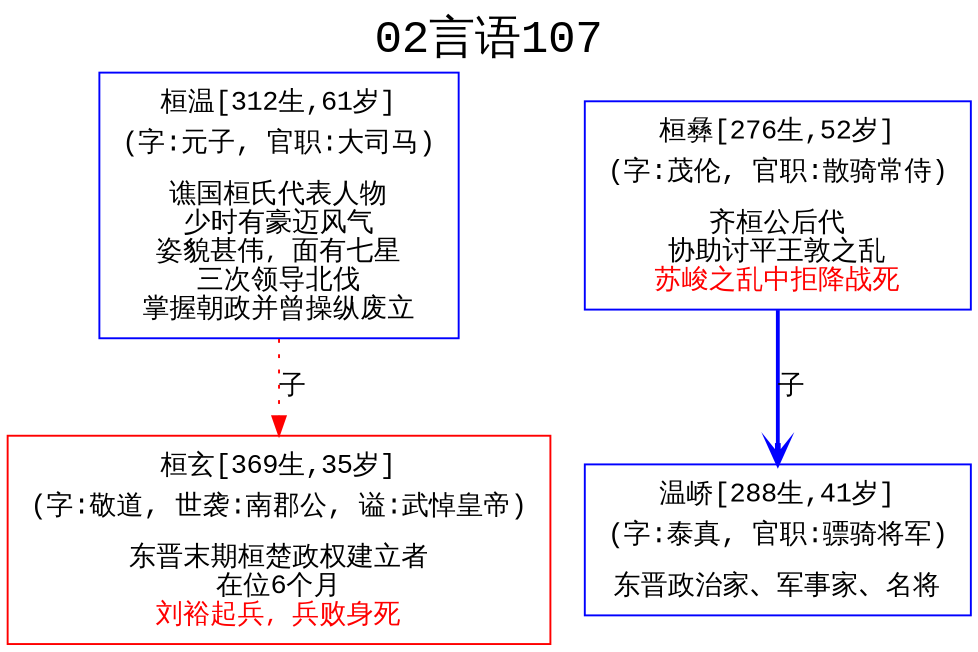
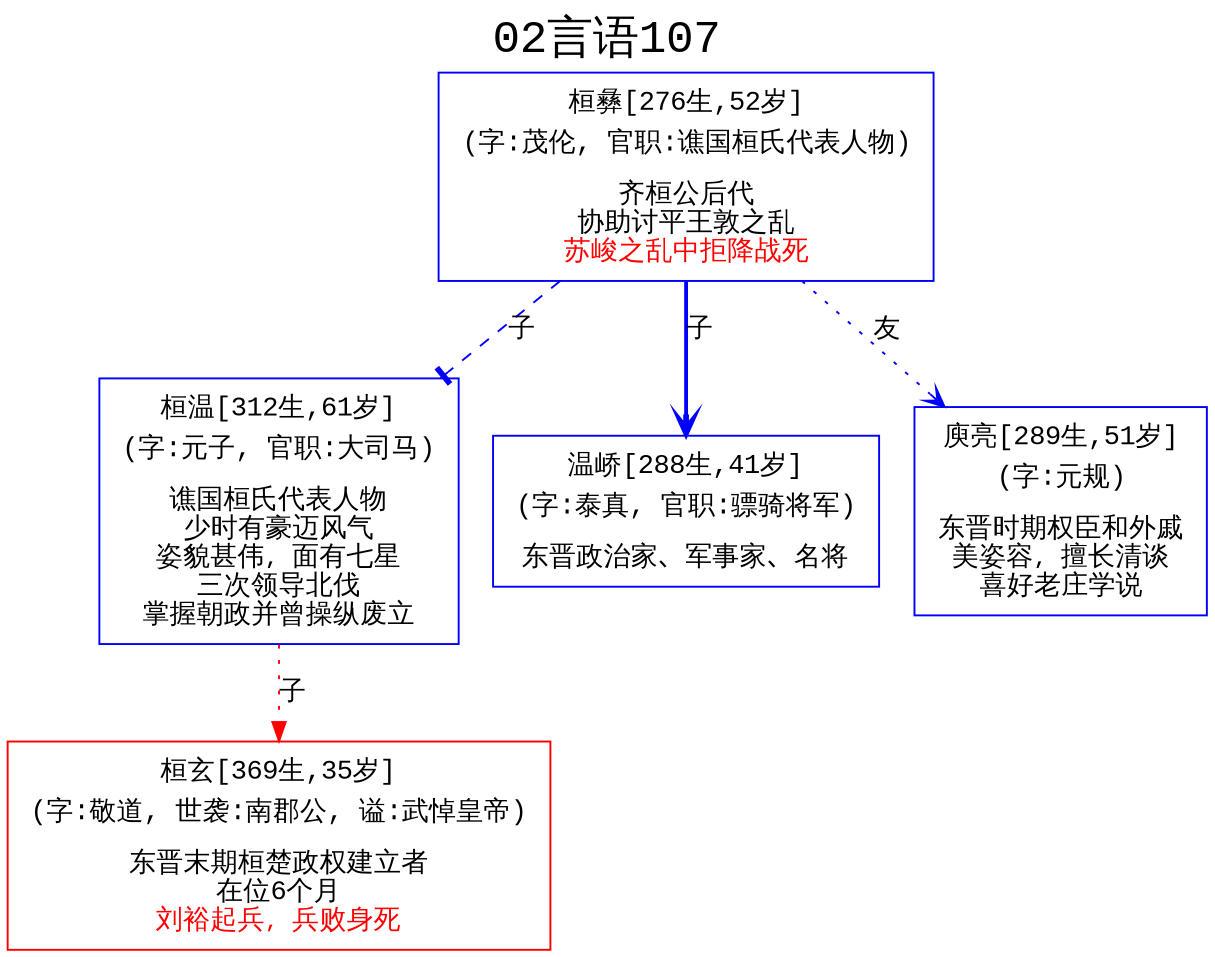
node "桓彝[276生,52岁]": text "(字:茂伦, 官职:散骑常侍)" -> "(字:茂伦, 官职:谯国桓氏代表人物)"
edge "桓彝[276生,52岁]" -> "桓温[312生,61岁]": added, label "子"
node "庾亮[289生,51岁]": added
